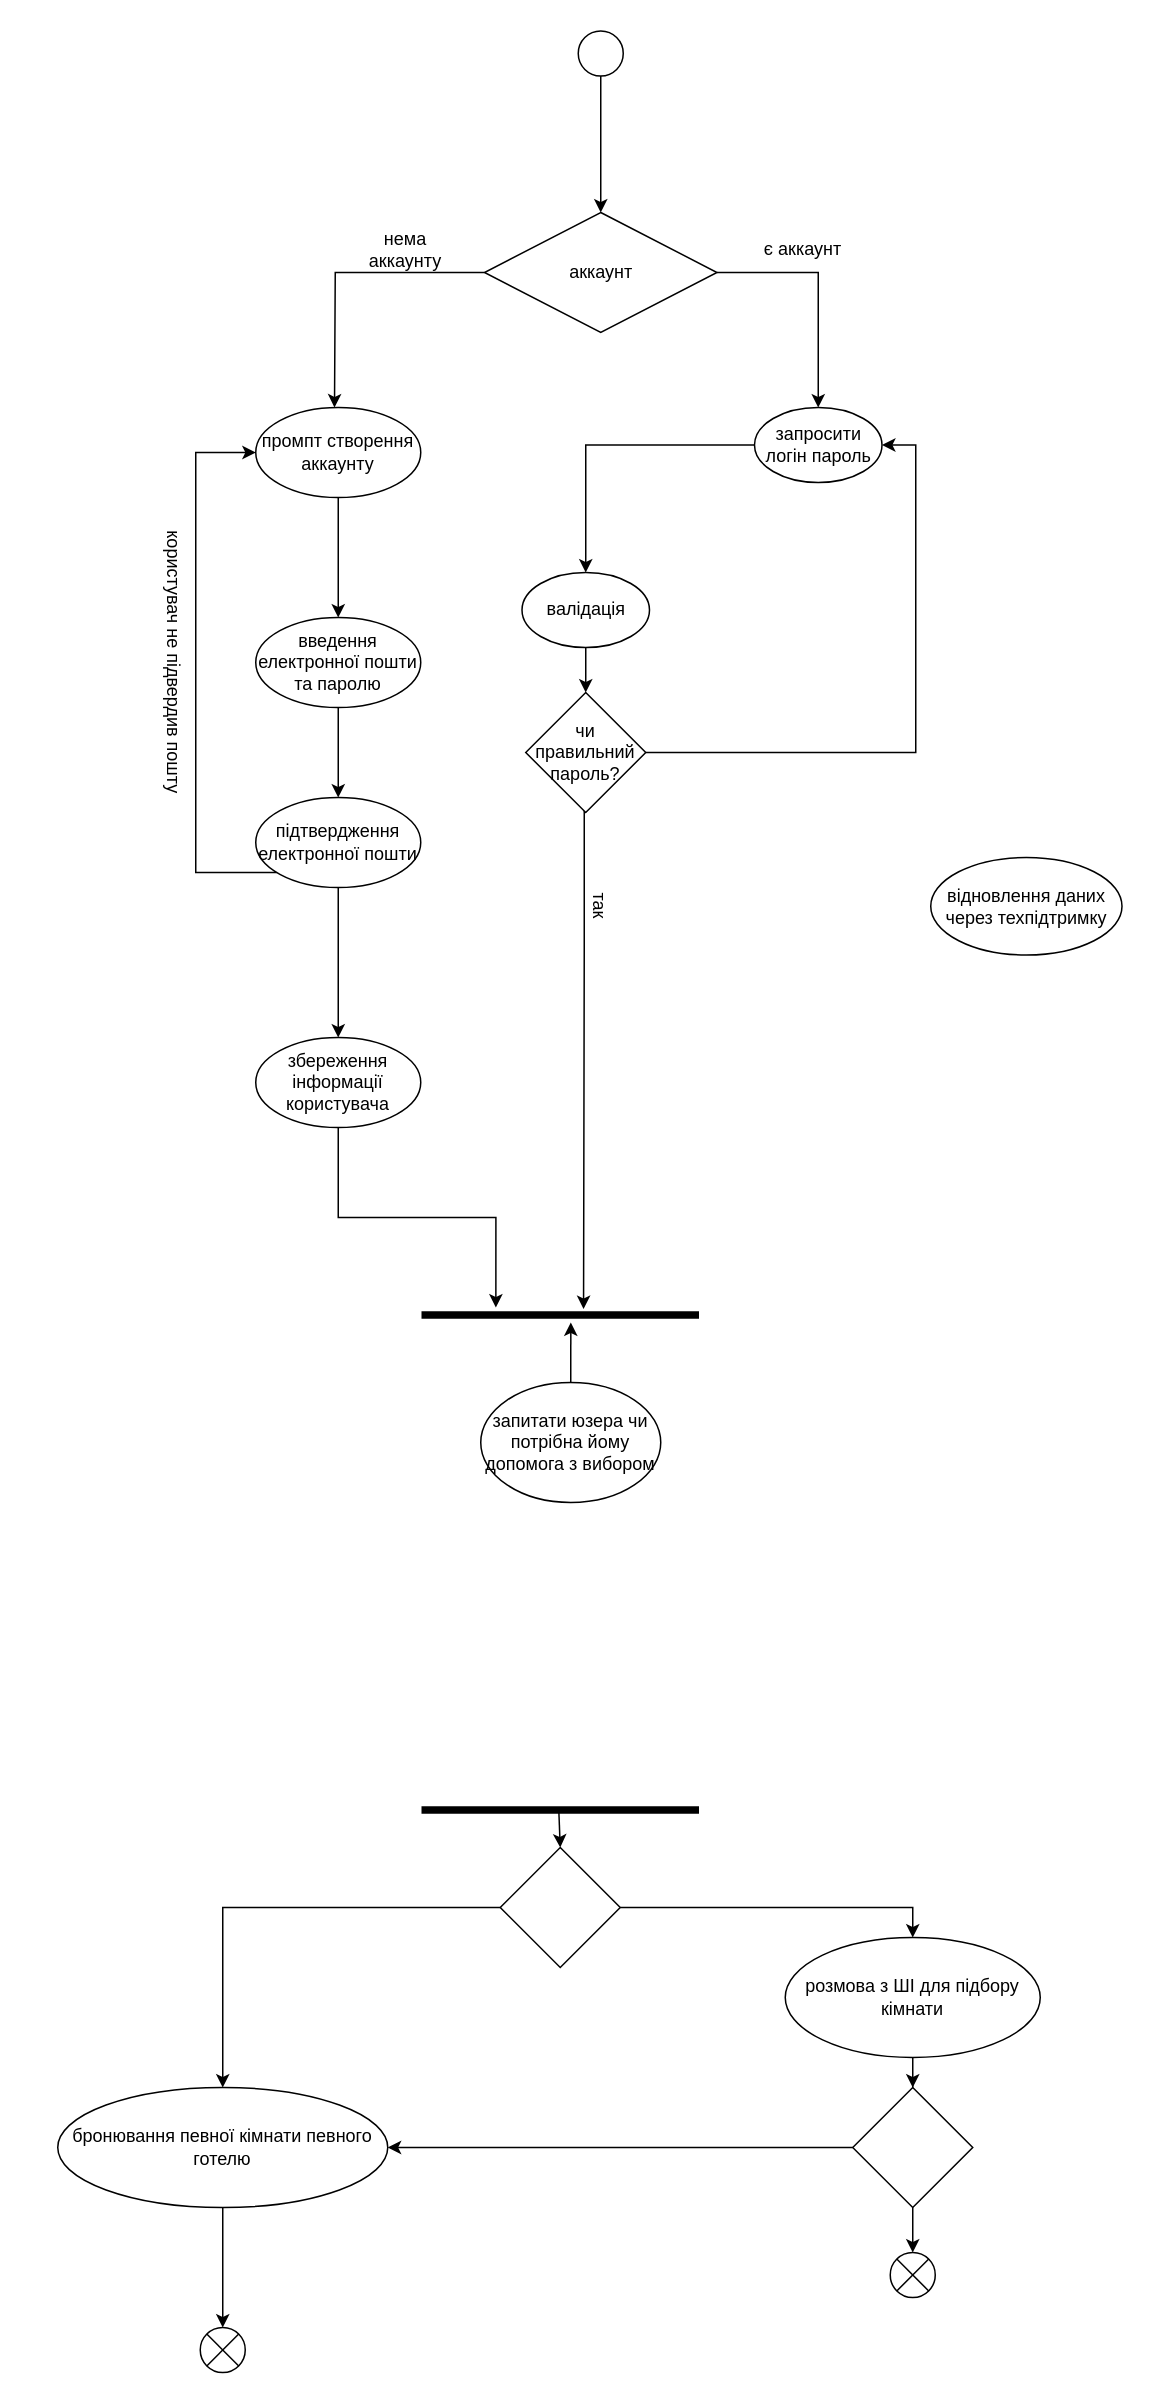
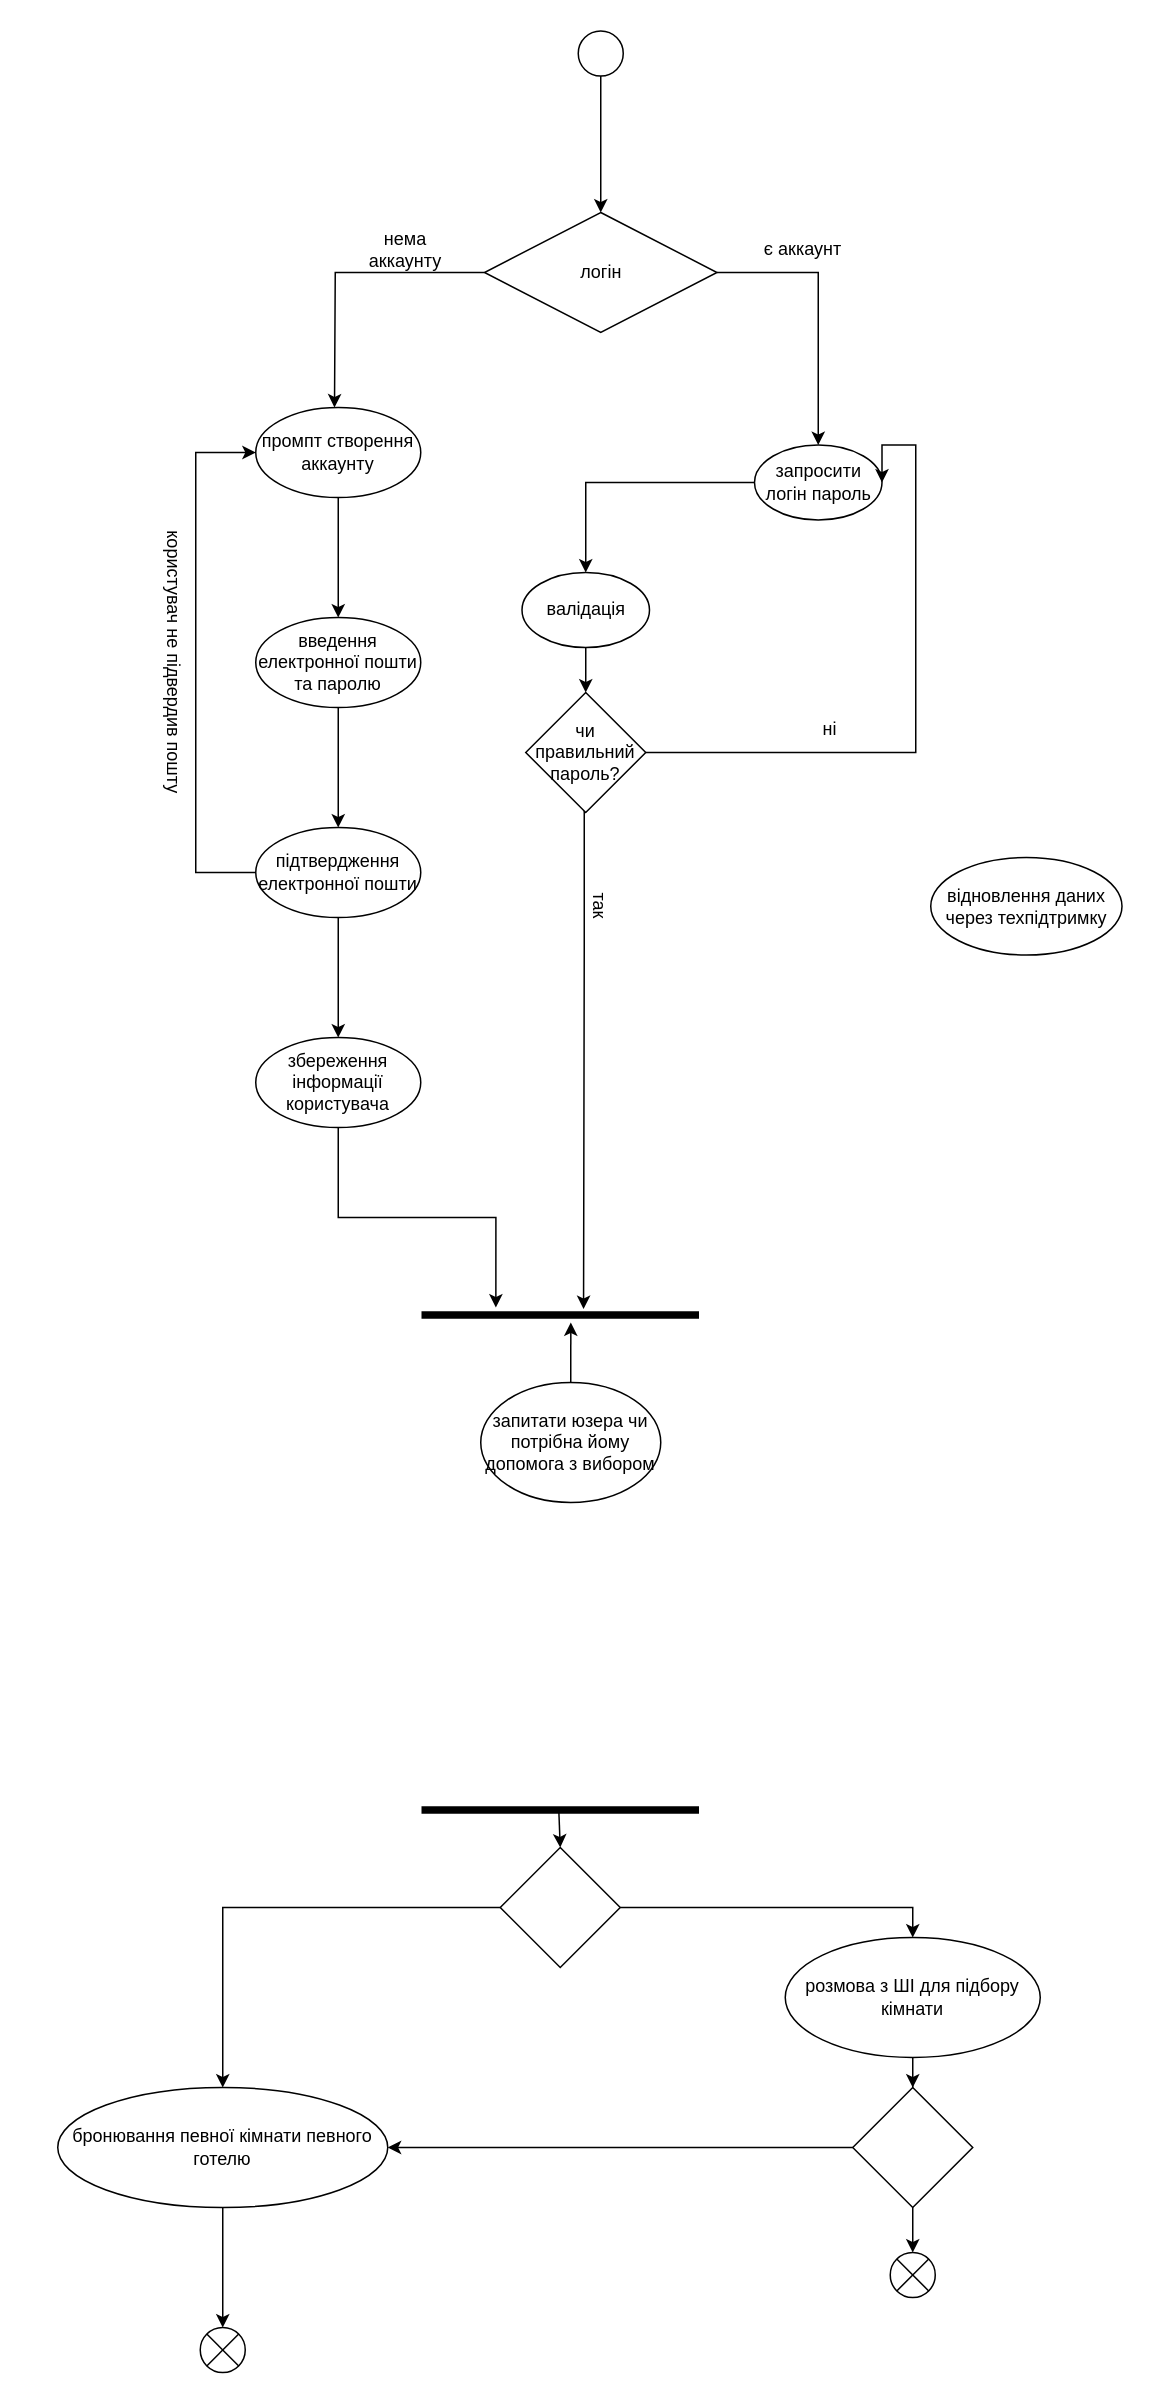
node "аккаунт": label "аккаунт" -> "логін"
node "запросити логін пароль": moved (818, 445) -> (818, 482)
node "ні": added
node "підтвердження електронної пошти": moved (338, 842) -> (338, 872)
